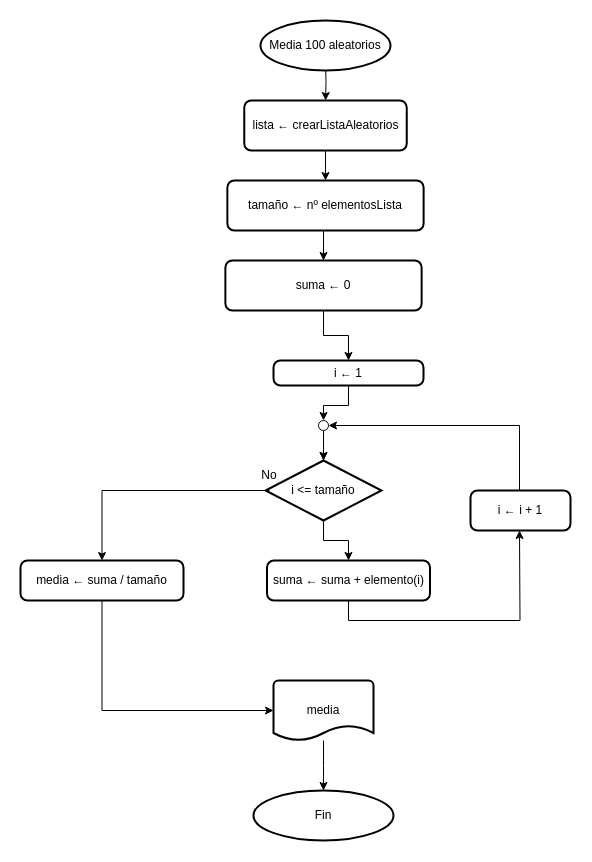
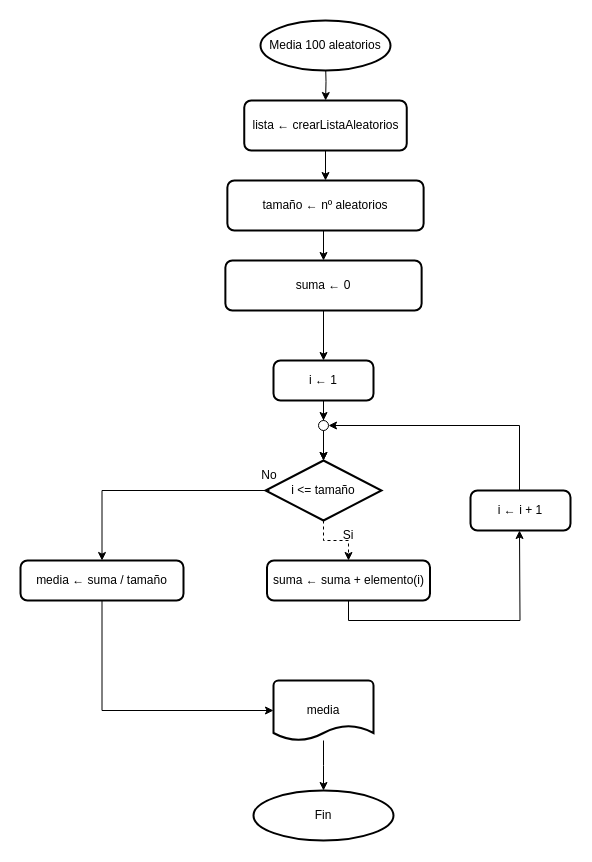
node "tamaño ← nº elementosLista": label "tamaño ← nº elementosLista" -> "tamaño ← nº aleatorios"
node "i ← 1": size 150x25 -> 100x40
node "Si": added
edge "i <= tamaño" -> "suma ← suma + elemento(i)": style solid -> dashed
